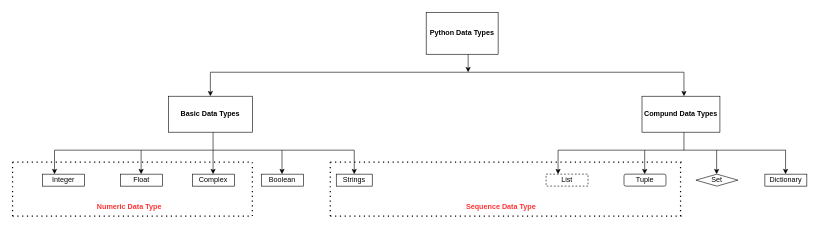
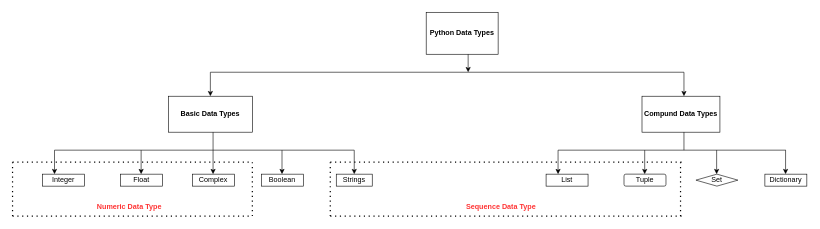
node "List": style dashed -> solid
